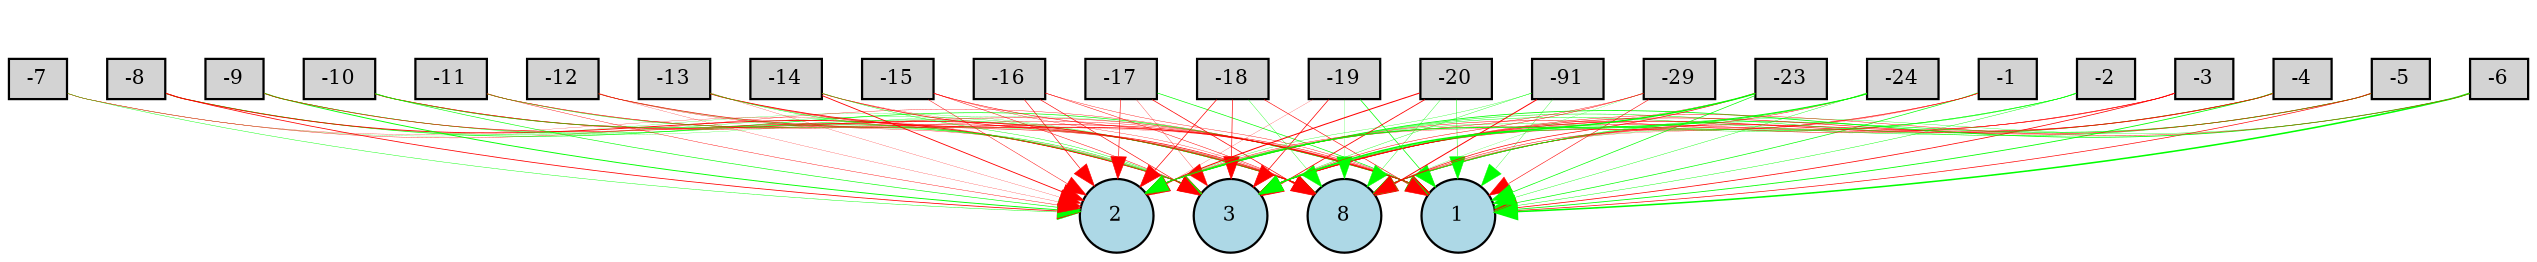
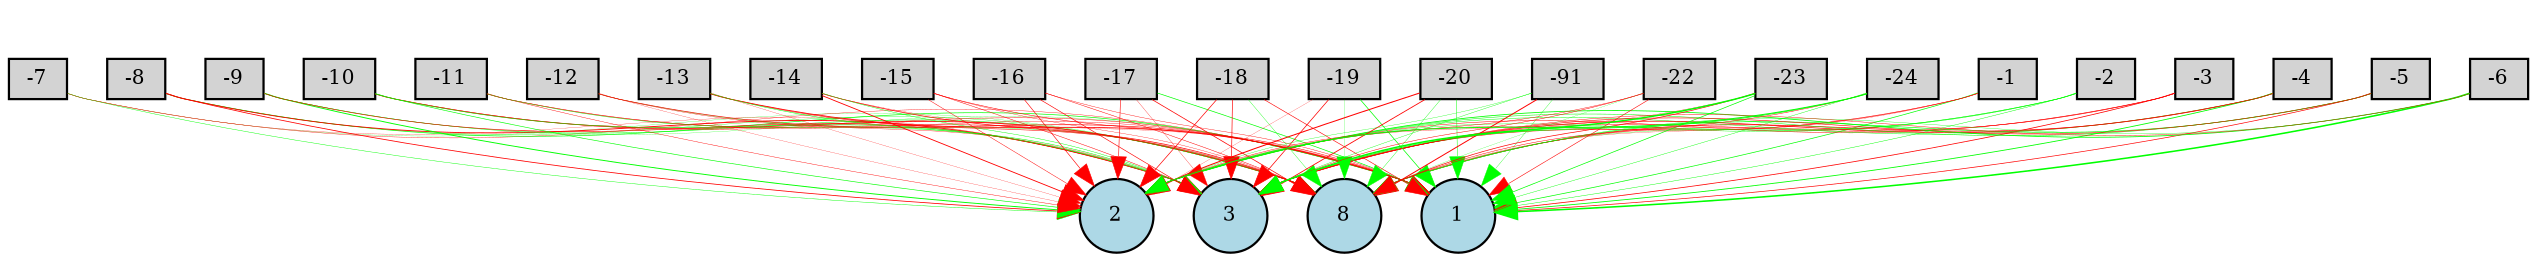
node "-29": label "-29" -> "-22"
